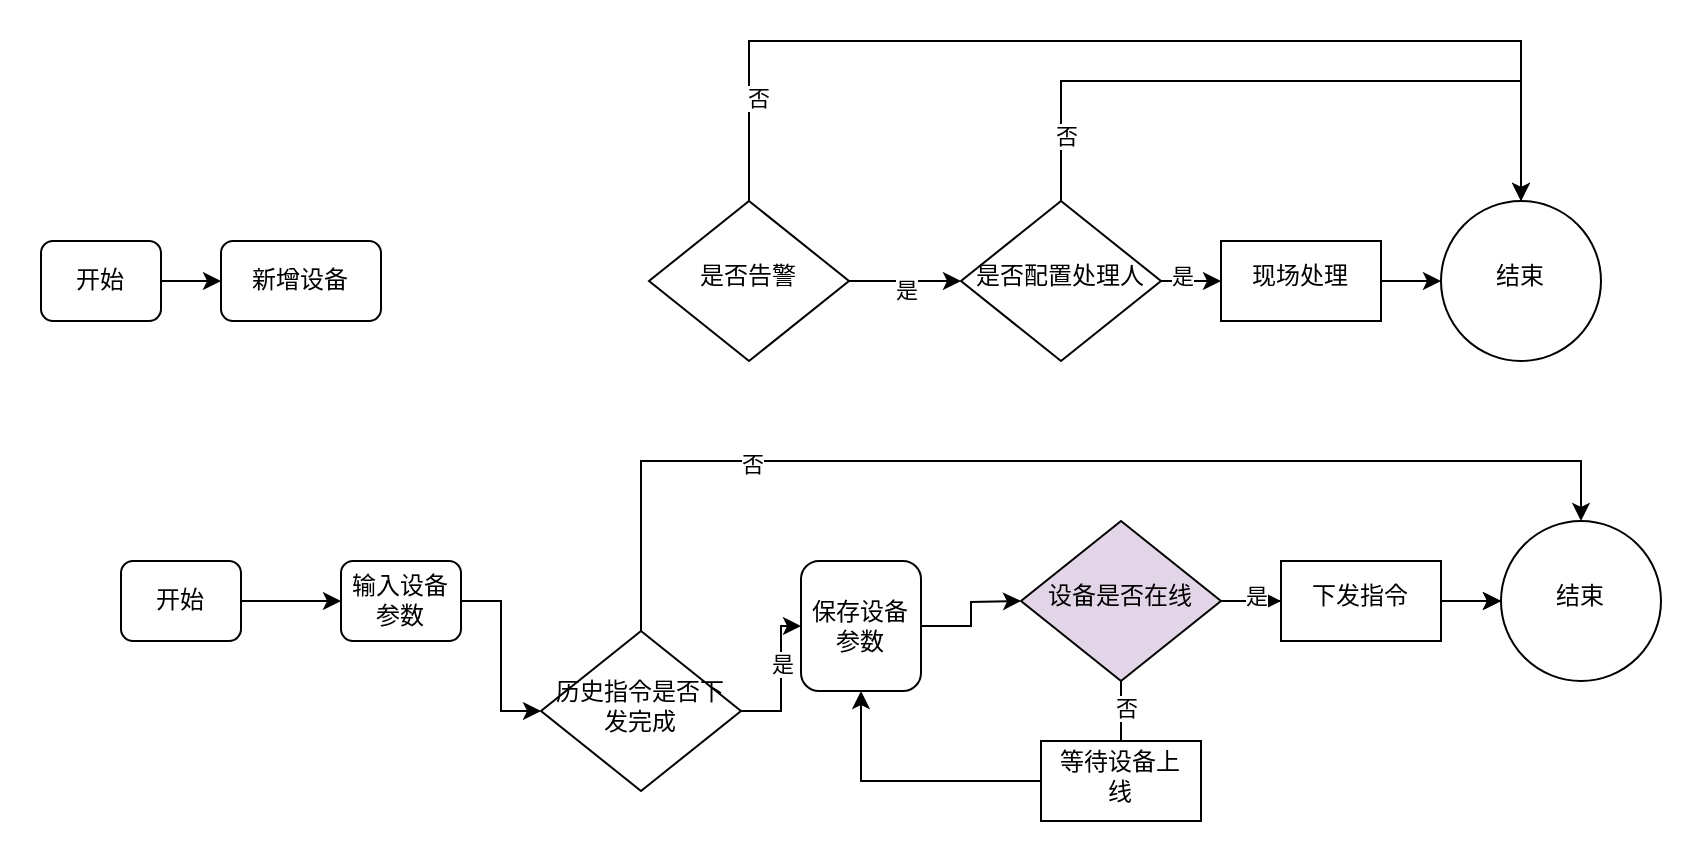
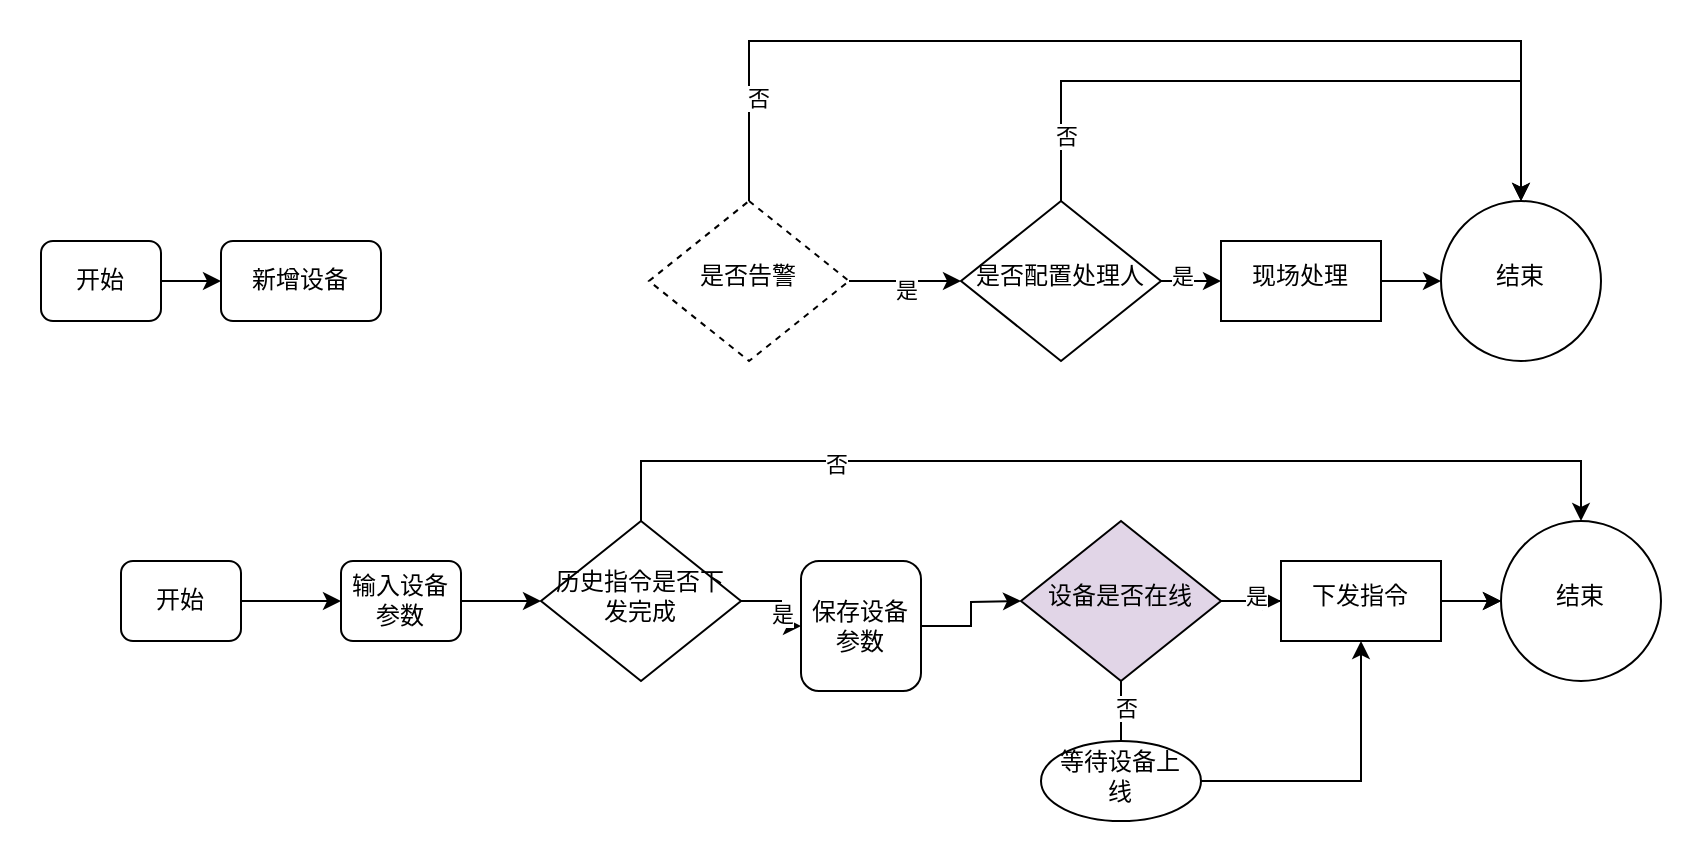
node "是否告警": style solid -> dashed
node "历史指令是否下发完成": moved (641, 711) -> (641, 601)
edge "等待设备上线" -> "保存设备参数": now "等待设备上线" -> "下发指令"
node "等待设备上线": shape rectangle -> ellipse
